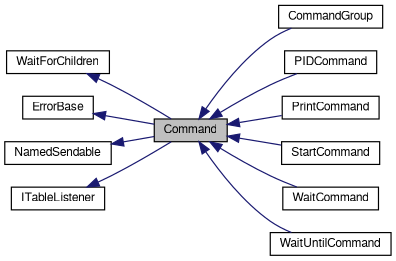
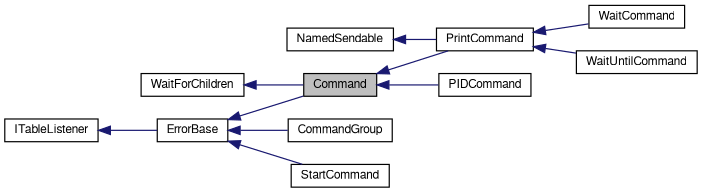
edge "CommandGroup" -> "Command": now "CommandGroup" -> "ErrorBase"
edge "Command" -> "NamedSendable": now "PrintCommand" -> "NamedSendable"
edge "StartCommand" -> "Command": now "StartCommand" -> "ErrorBase"
edge "Command" -> "ITableListener": now "ErrorBase" -> "ITableListener"
edge "WaitCommand" -> "Command": now "WaitCommand" -> "PrintCommand"
edge "WaitUntilCommand" -> "Command": now "WaitUntilCommand" -> "PrintCommand"
